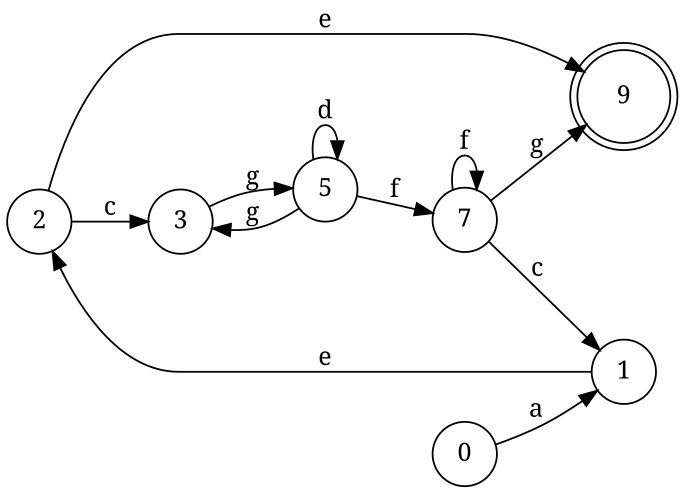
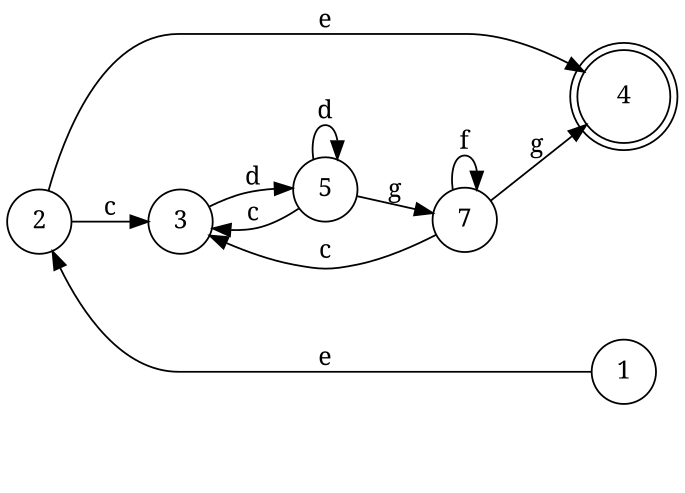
node "9": label "9" -> "4"
edge "3" -> "5": label "g" -> "d"
edge "5" -> "7": label "f" -> "g"
edge "5" -> "3": label "g" -> "c"
edge "7" -> "1": now "7" -> "3"
node "0": removed
